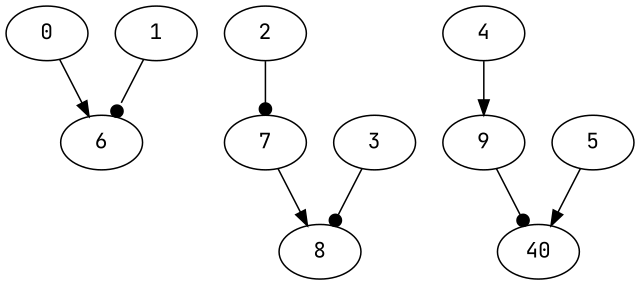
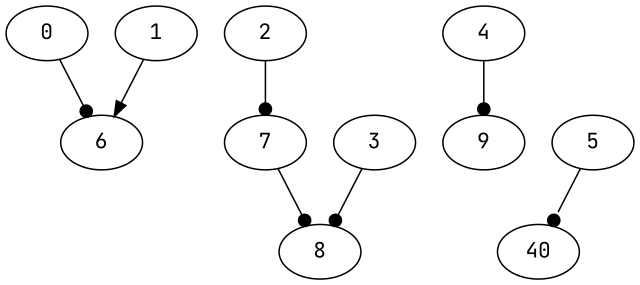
edge "1" -> "6": arrowhead dot -> normal
edge "4" -> "9": arrowhead normal -> dot
edge "0" -> "6": arrowhead normal -> dot
edge "5" -> "40": arrowhead normal -> dot
edge "7" -> "8": arrowhead normal -> dot
edge "9" -> "40": removed
